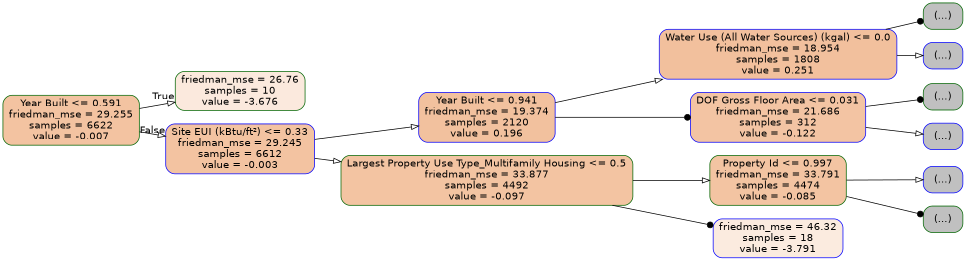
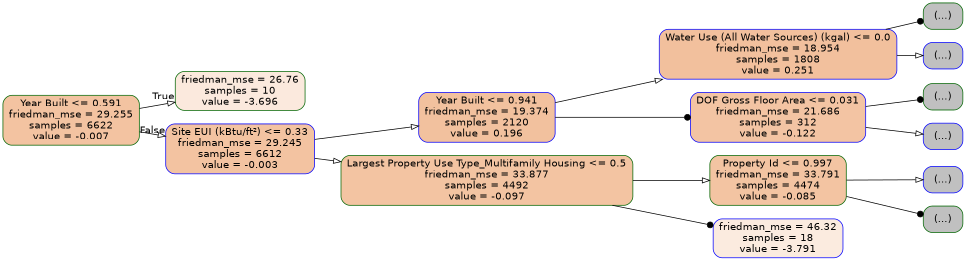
node "friedman_mse = 26.76 samples = 10 value = -3.676": label "friedman_mse = 26.76 samples = 10 value = -3.676" -> "friedman_mse = 26.76 samples = 10 value = -3.696"
